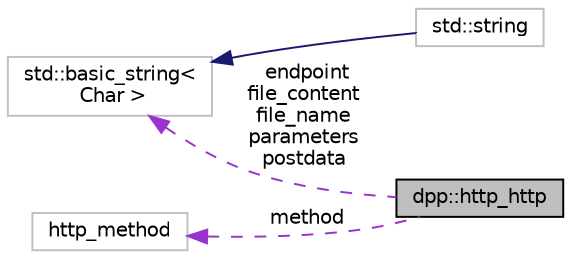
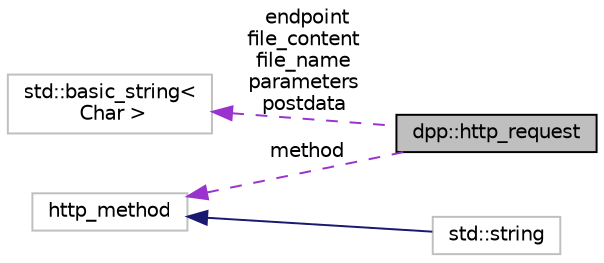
edge "std::string" -> "std::basic_string< Char >": now "std::string" -> "http_method"
node "dpp::http_http": label "dpp::http_http" -> "dpp::http_request"
